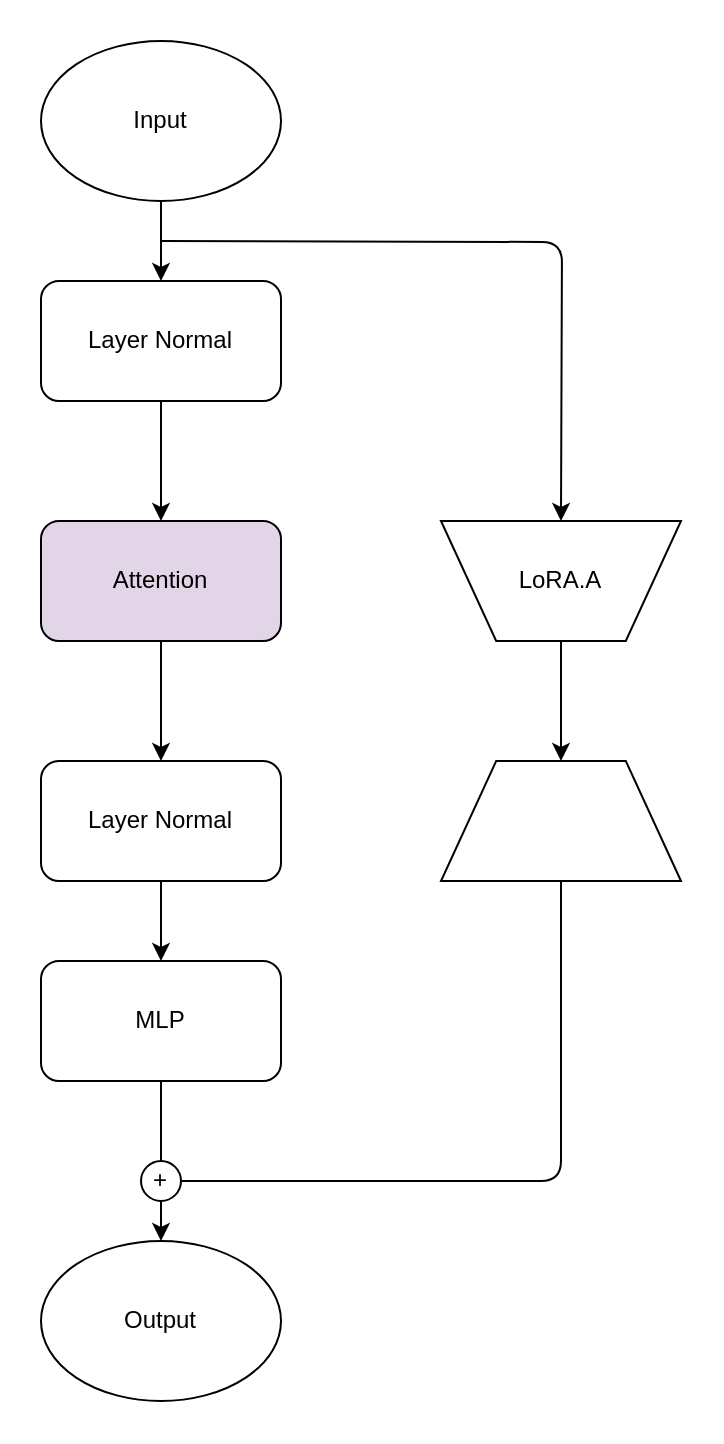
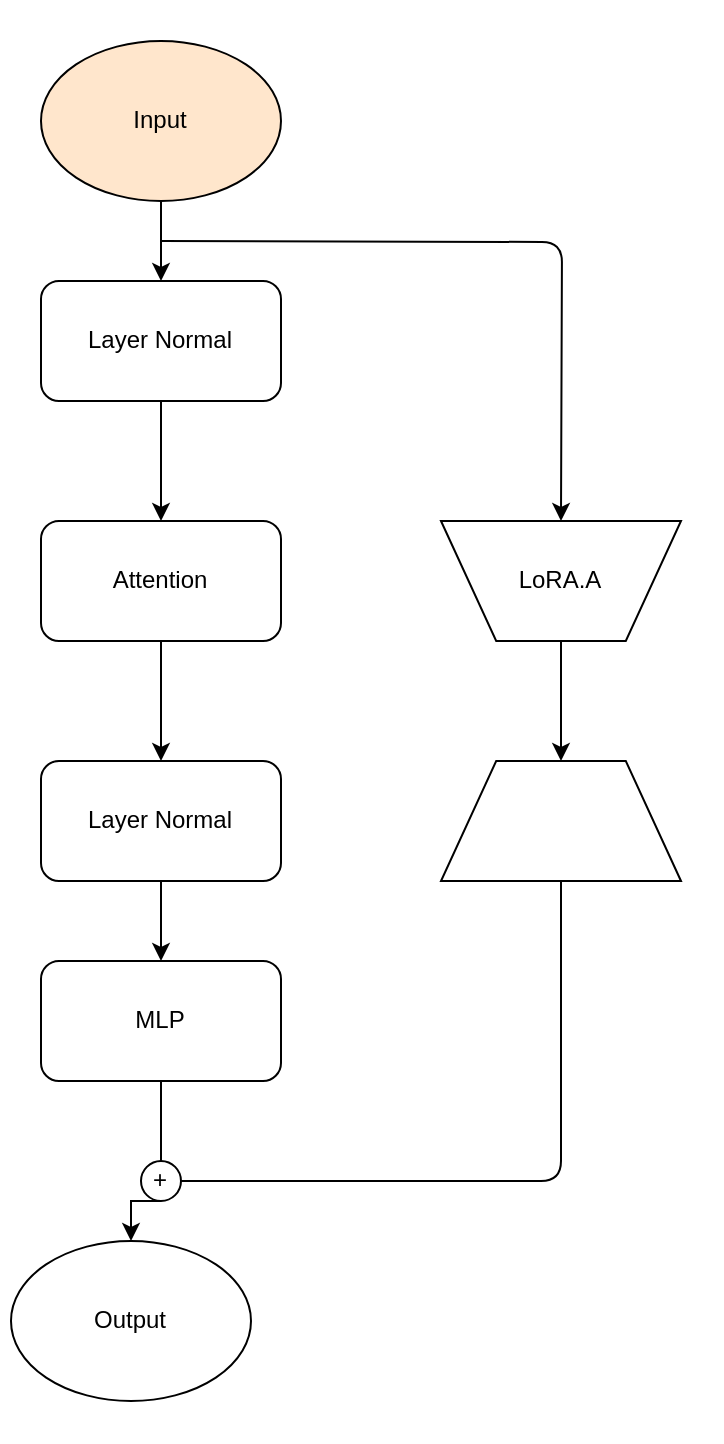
node "Input": fillcolor #ffffff -> #ffe6cc
node "Attention": fillcolor #e1d5e7 -> #ffffff
node "Output": moved (161, 1321) -> (131, 1321)
